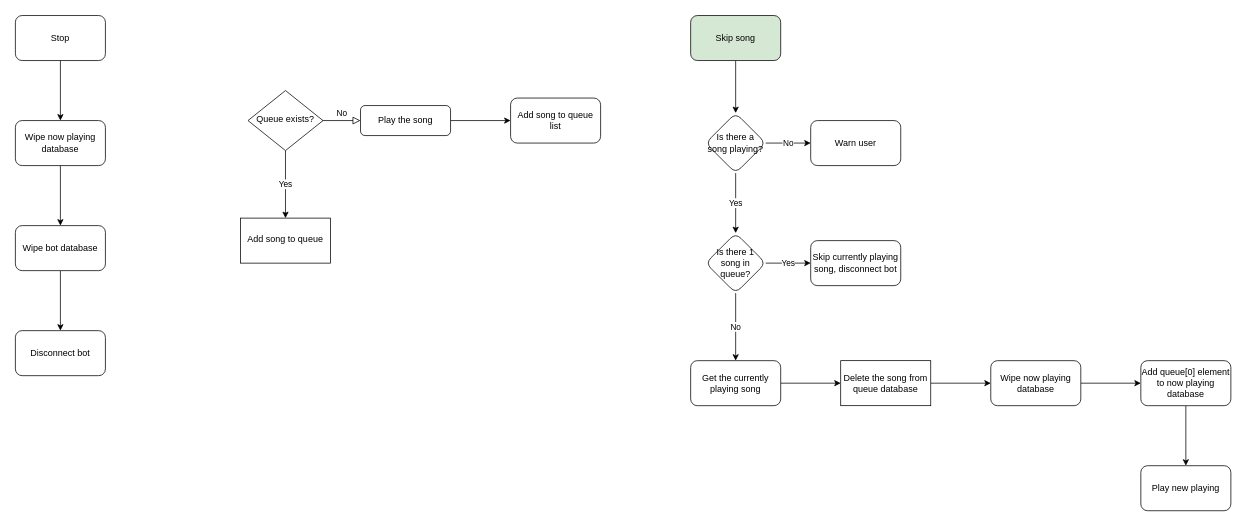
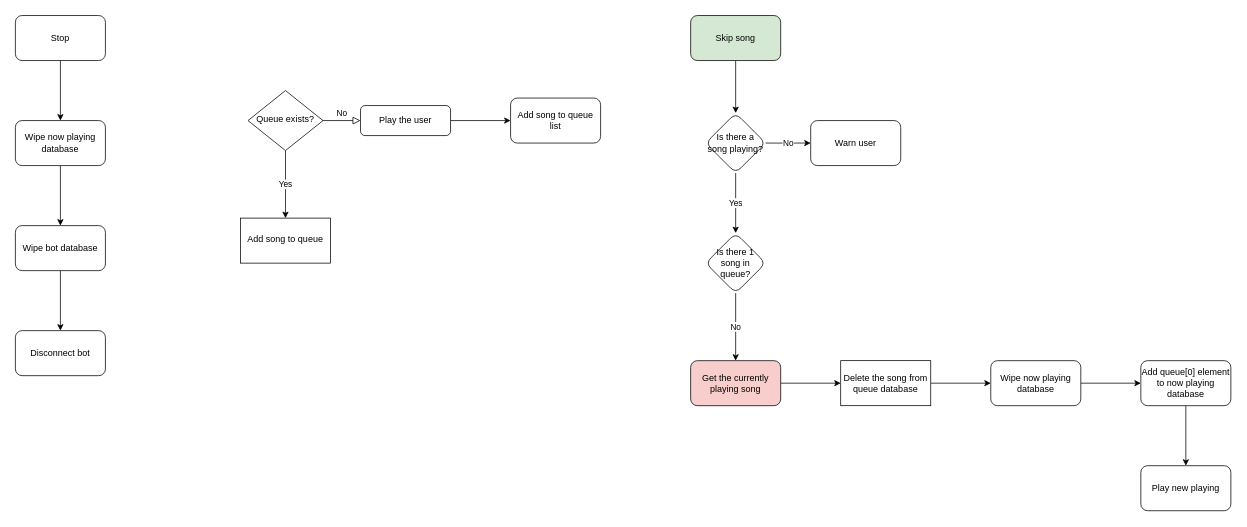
node "Play the song": label "Play the song" -> "Play the user"
edge "Is there 1 song in queue?" -> "Skip currently playing song, disconnect bot": removed, label "Yes"
node "Skip currently playing song, disconnect bot": removed
node "Get the currently playing song": fillcolor #ffffff -> #f8cecc
